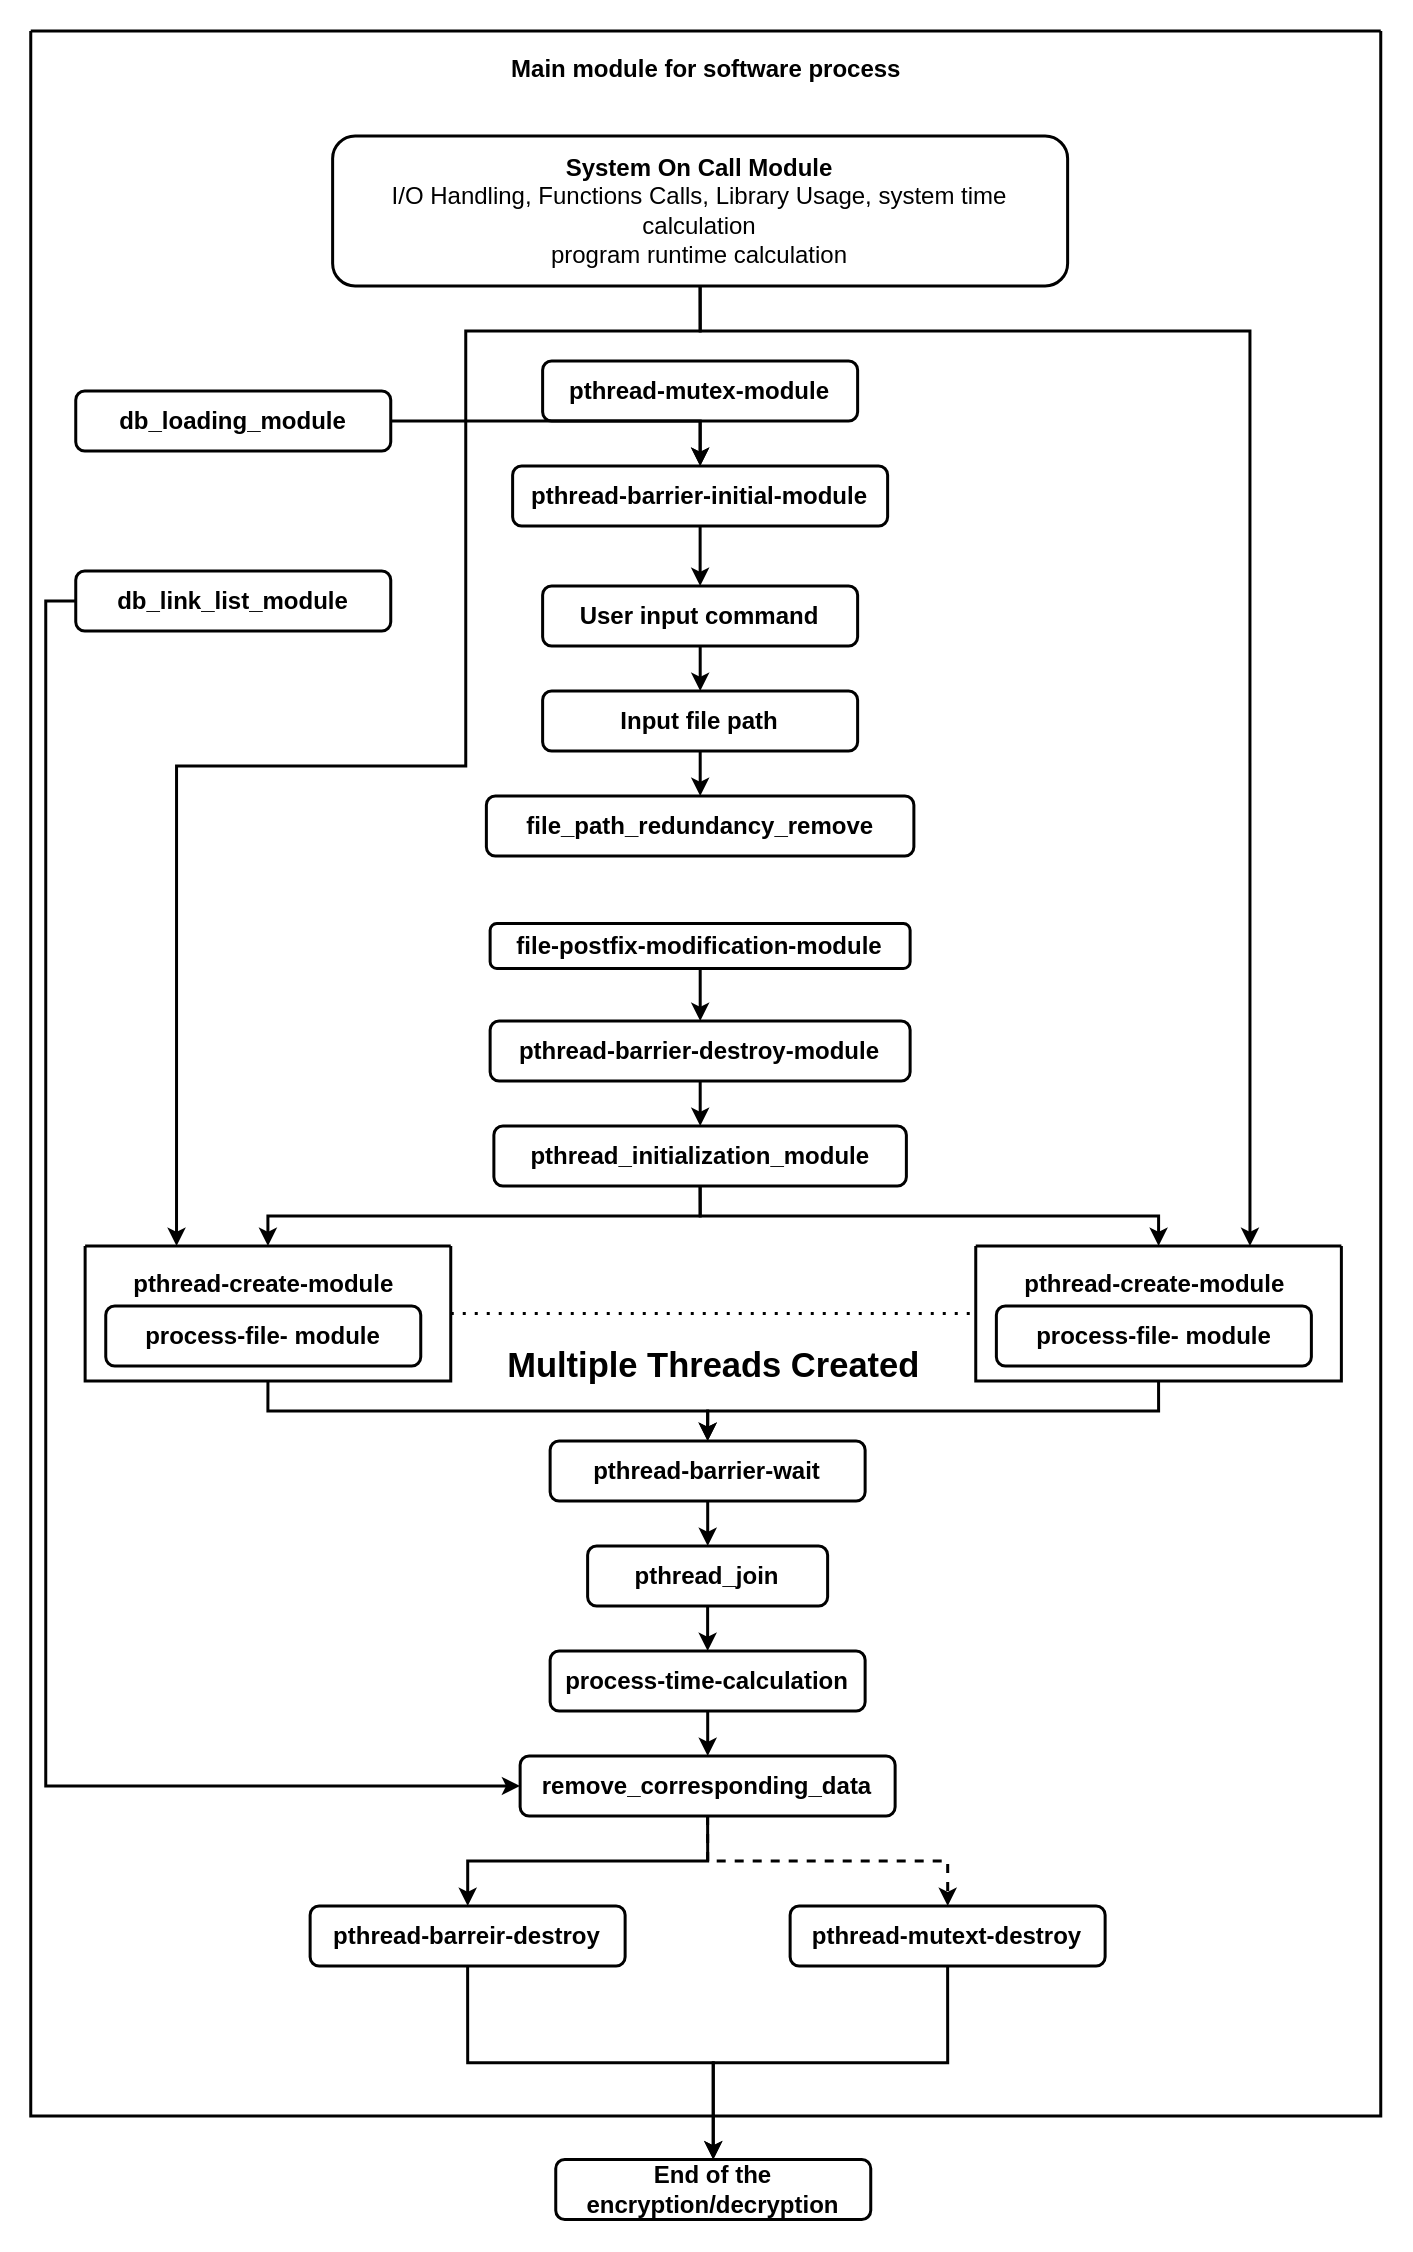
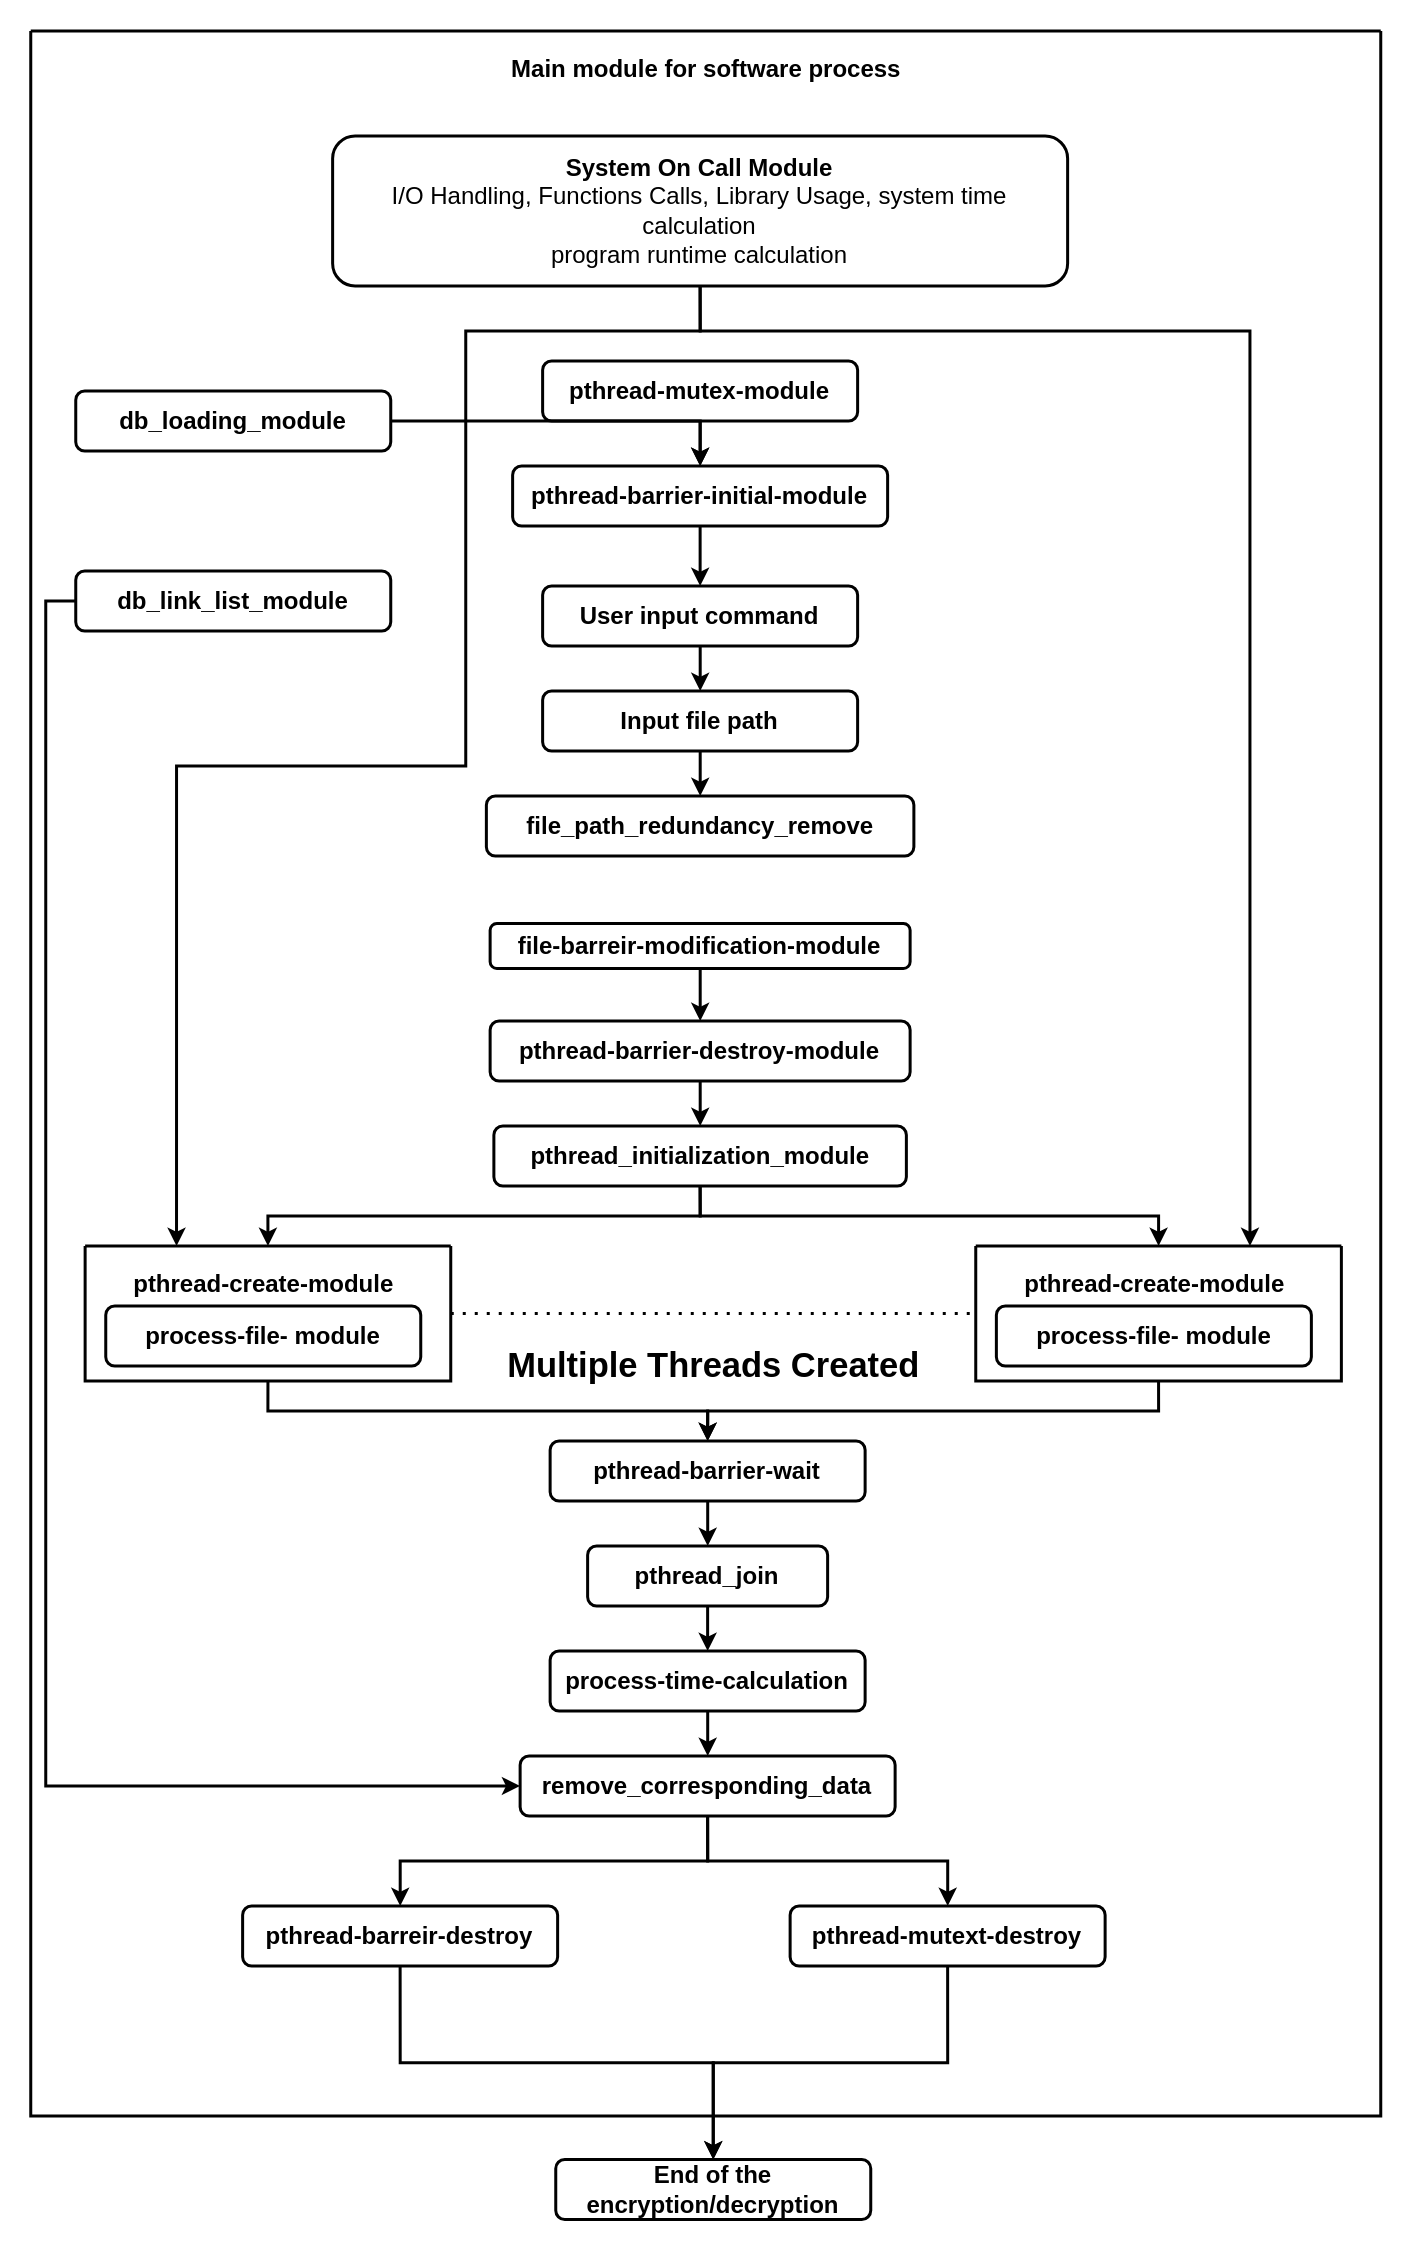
node "file-postfix-modification-module": label "file-postfix-modification-module" -> "file-barreir-modification-module"
edge "remove_corresponding_data" -> "pthread-mutext-destroy": style dashed -> solid
node "pthread-barreir-destroy": moved (468, 1936) -> (400, 1936)
